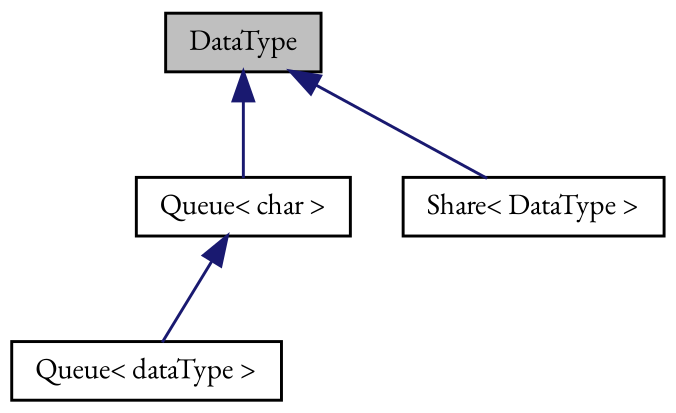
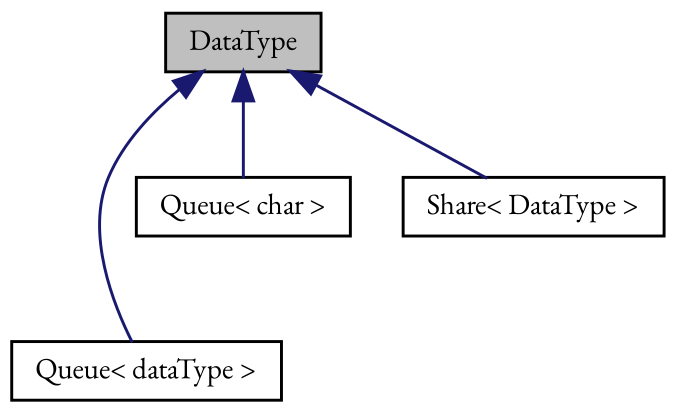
edge "Queue< dataType >" -> "Queue< char >": now "Queue< dataType >" -> "DataType"
